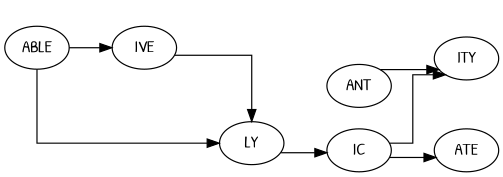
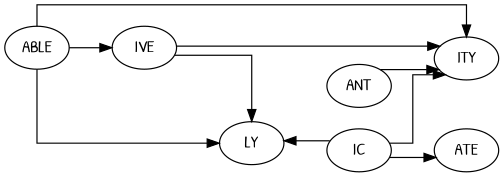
edge "ABLE" -> "ITY": added
edge "IVE" -> "ITY": added
edge "LY" -> "IC": reversed
